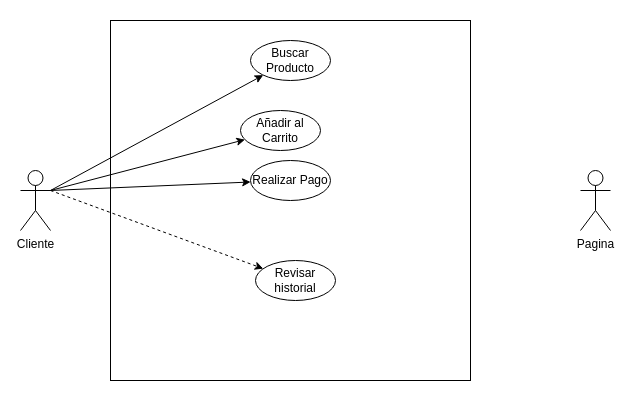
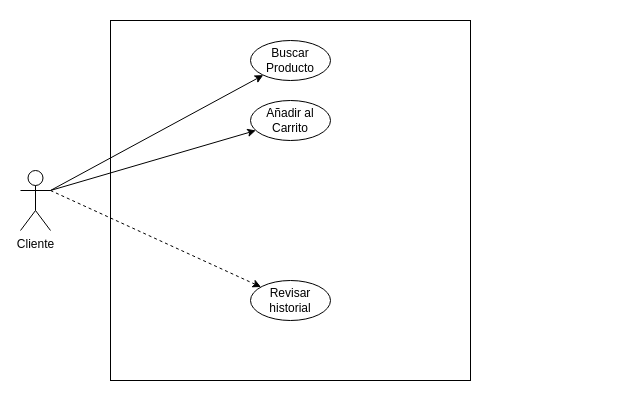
node "Añadir al Carrito": moved (281, 131) -> (291, 121)
node "Realizar Pago": removed
edge "Cliente" -> "Realizar Pago": removed
node "Pagina": removed
node "Revisar historial": moved (296, 281) -> (291, 301)
